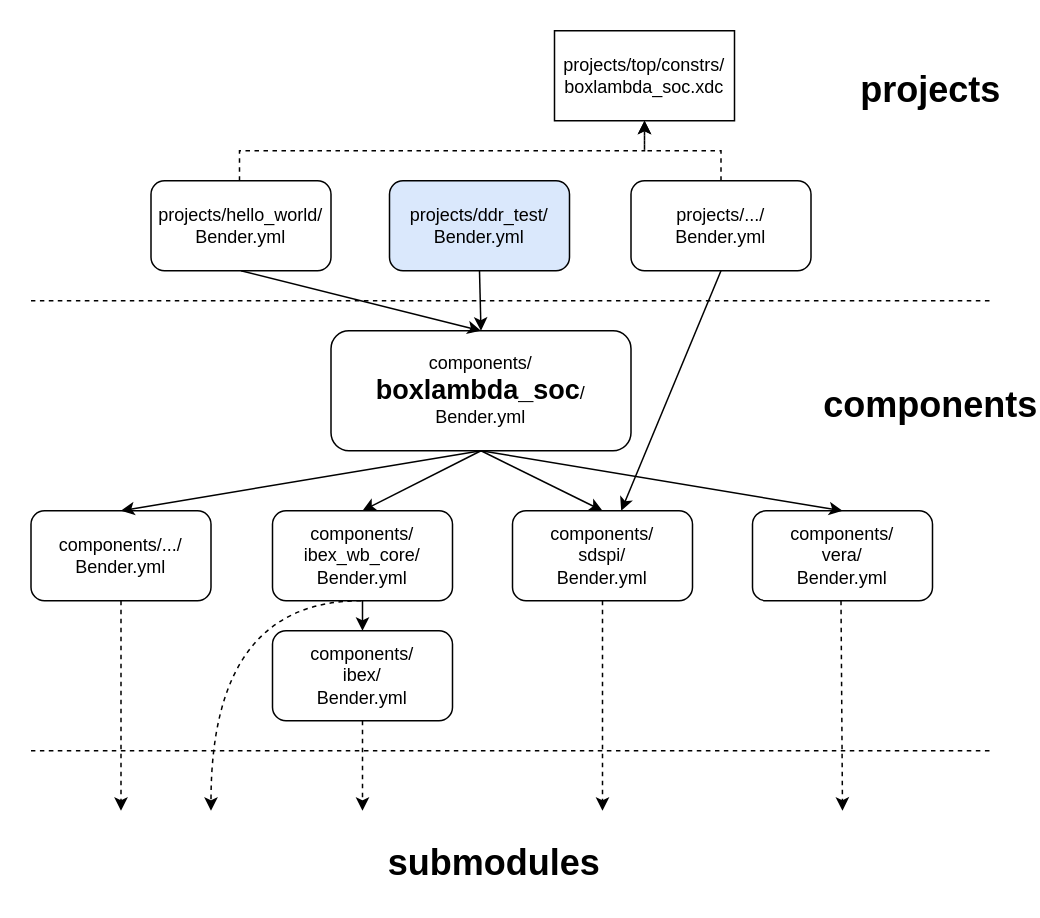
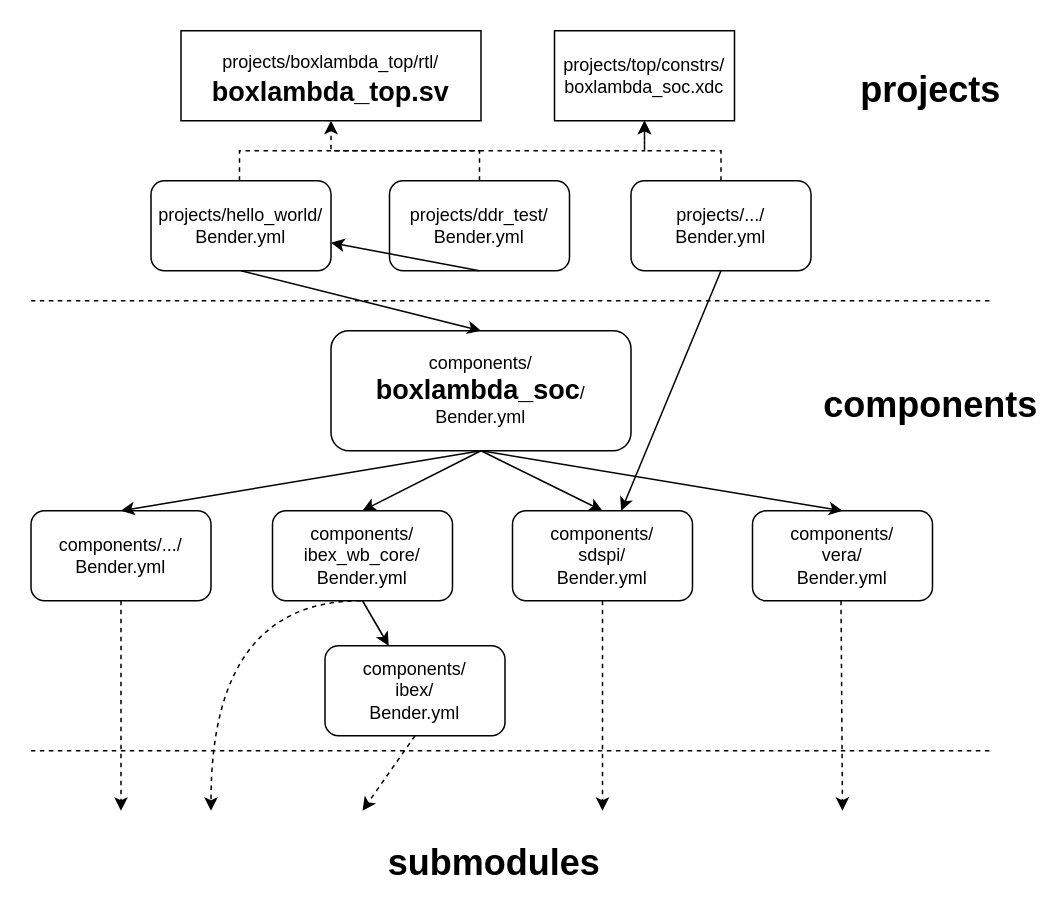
node "projects/boxlambda_top/rtl/ boxlambda_top.sv": added
edge "projects/ddr_test/ Bender.yml" -> "projects/boxlambda_top/rtl/ boxlambda_top.sv": added
node "projects/ddr_test/ Bender.yml": fillcolor #dae8fc -> #ffffff
edge "projects/ddr_test/ Bender.yml" -> "components/ boxlambda_soc/ Bender.yml": now "projects/ddr_test/ Bender.yml" -> "projects/hello_world/ Bender.yml"
node "components/ ibex/ Bender.yml": moved (362, 676) -> (415, 691)
